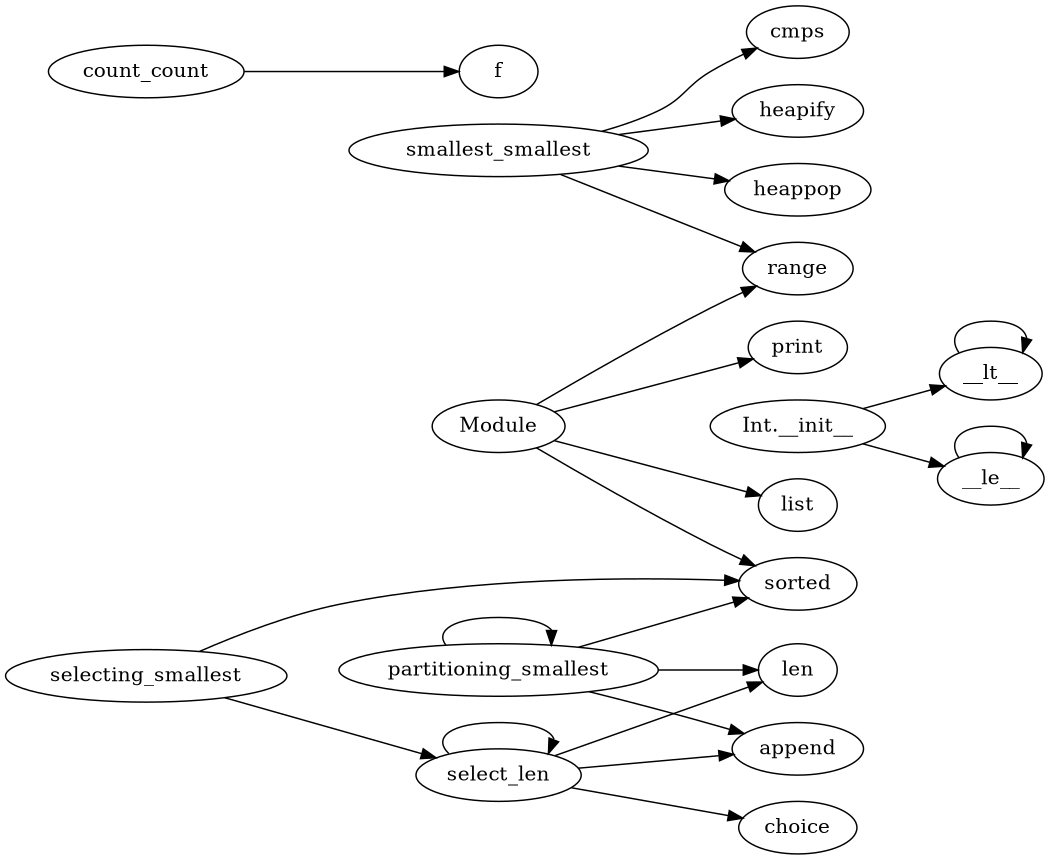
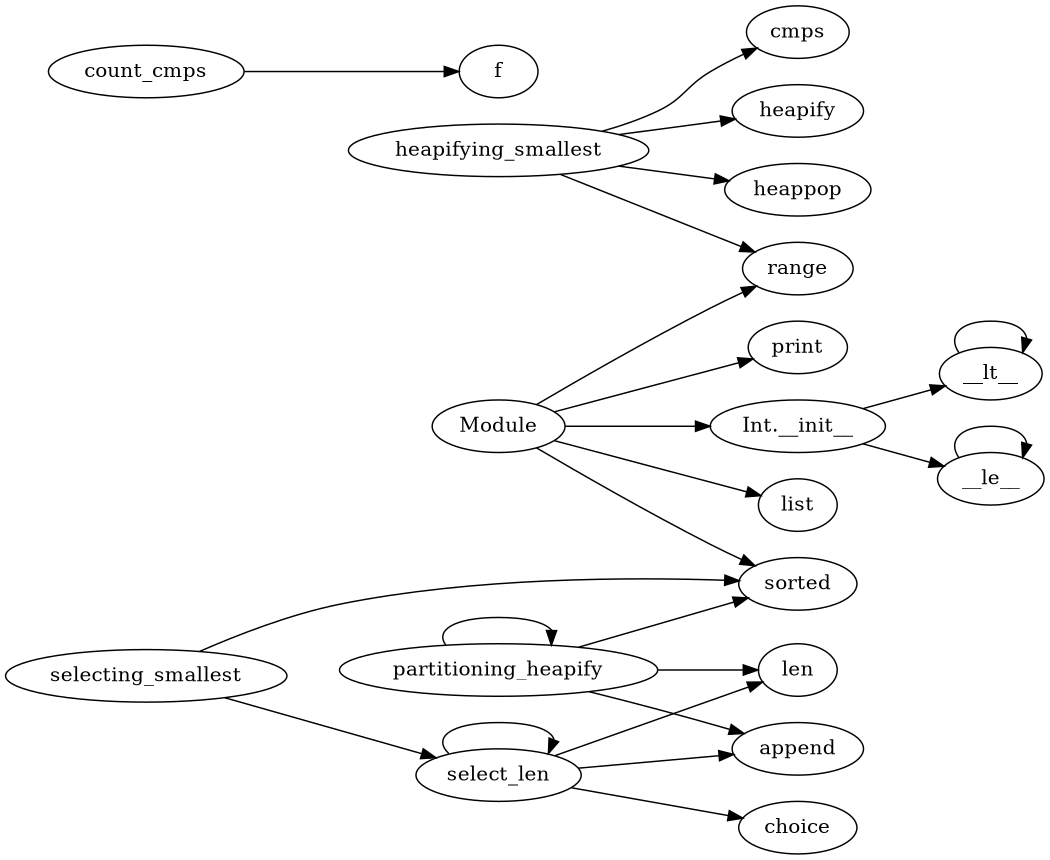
node "count_count": label "count_count" -> "count_cmps"
node "smallest_smallest": label "smallest_smallest" -> "heapifying_smallest"
edge "Module" -> "Int.__init__": added
node "partitioning_smallest": label "partitioning_smallest" -> "partitioning_heapify"
